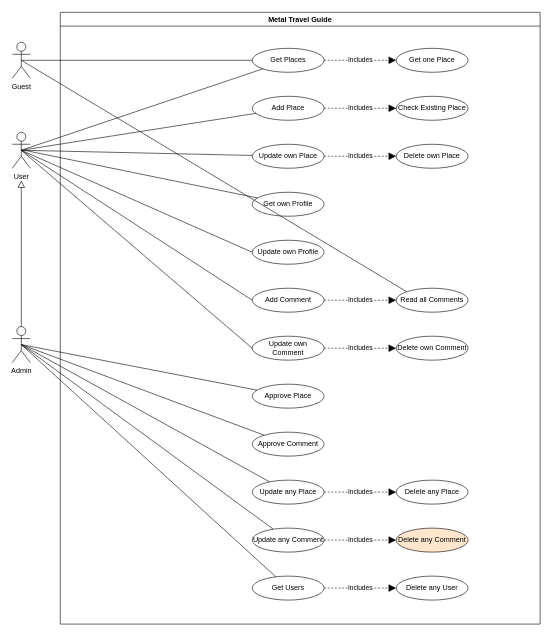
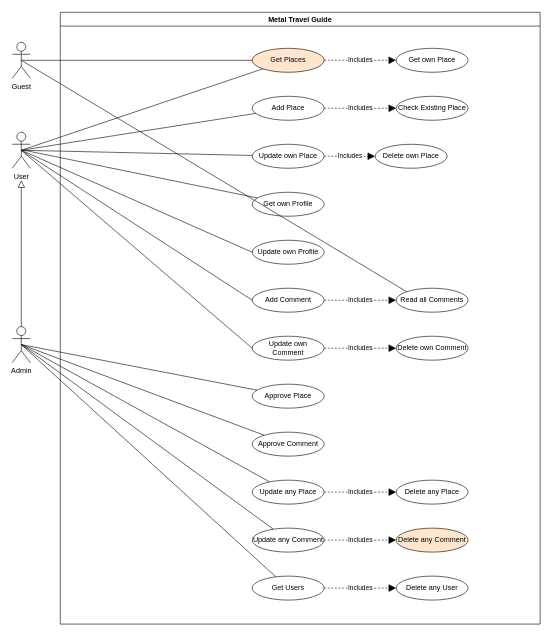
node "Get Places": fillcolor #ffffff -> #ffe6cc
node "Get one Place": label "Get one Place" -> "Get own Place"
node "Delete own Place": moved (432, 156) -> (411, 156)
